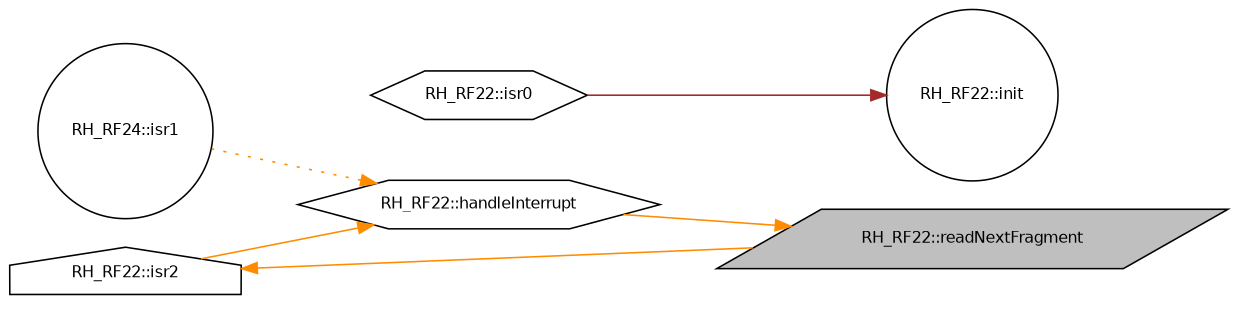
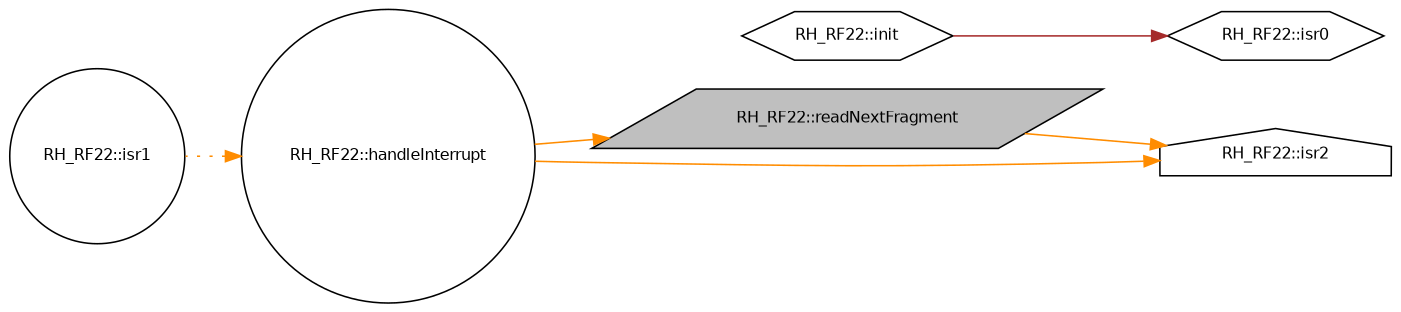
edge "RH_RF22::isr0" -> "RH_RF22::init": reversed
node "RH_RF22::init": shape circle -> hexagon
node "RH_RF24::isr1": label "RH_RF24::isr1" -> "RH_RF22::isr1"
node "RH_RF22::handleInterrupt": shape hexagon -> circle
edge "RH_RF22::isr2" -> "RH_RF22::handleInterrupt": reversed
